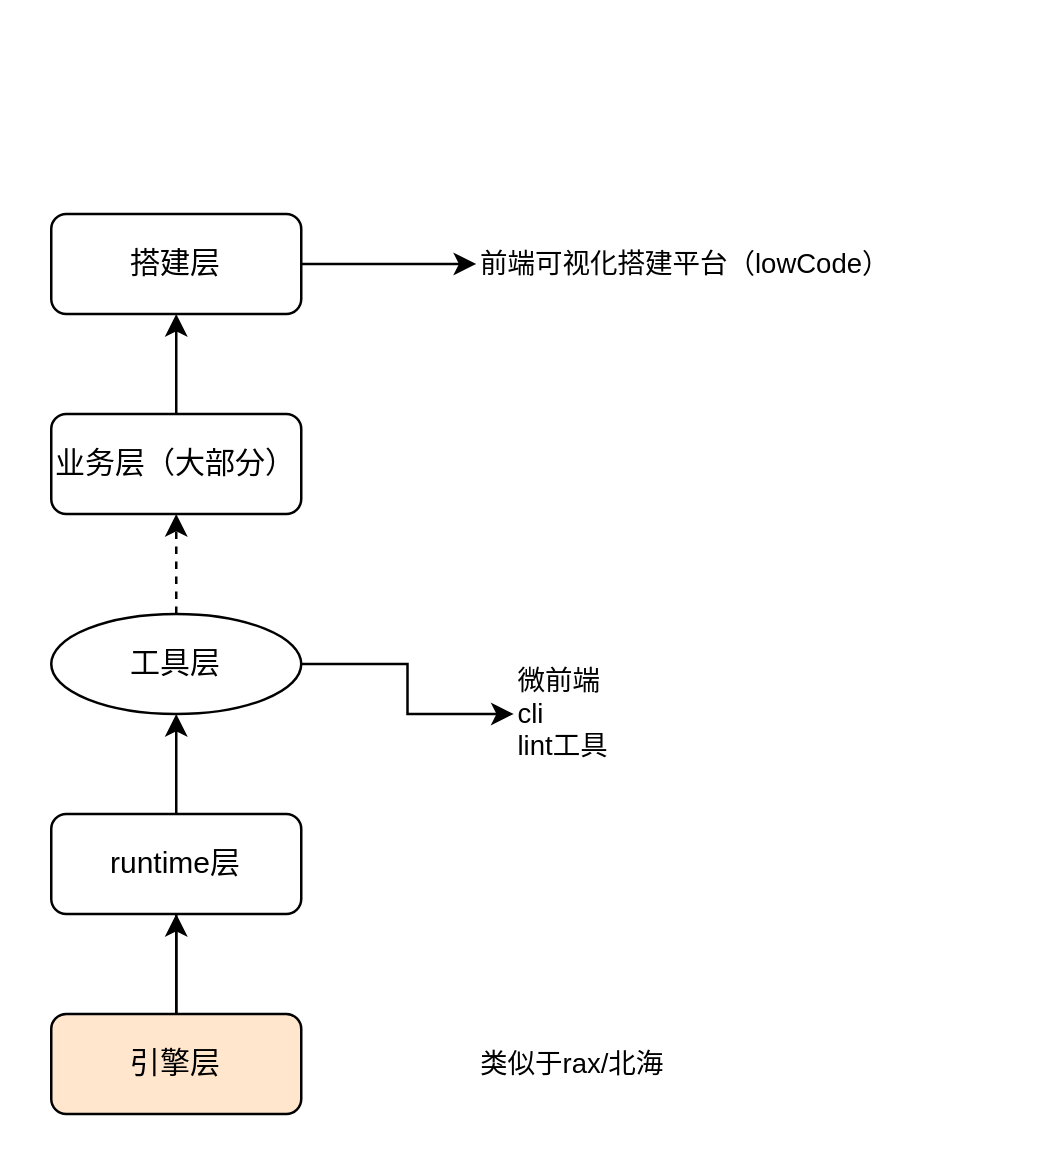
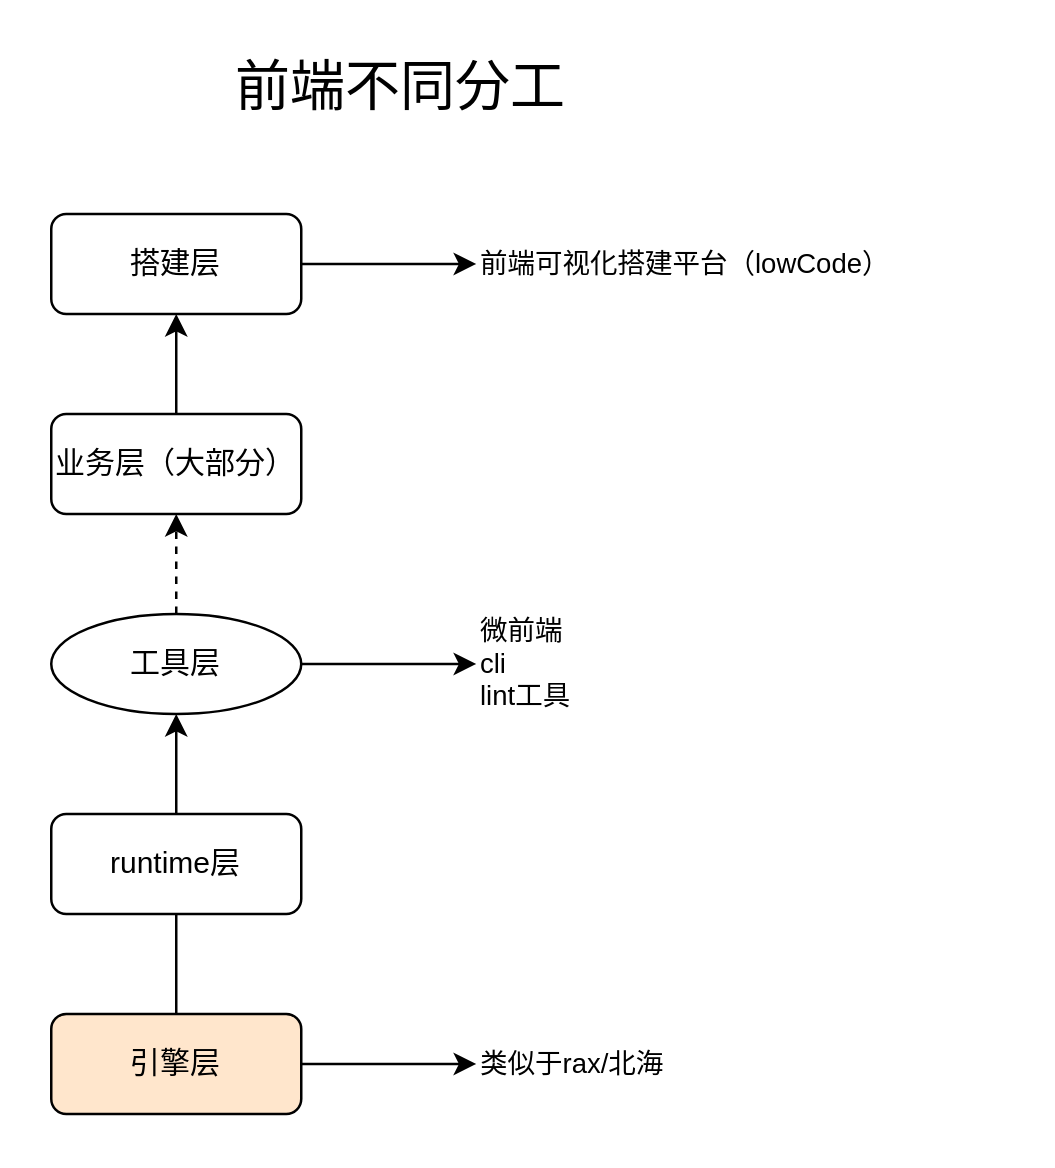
node "前端不同分工": added
node "微前端 cli lint工具": moved (589, 714) -> (551, 664)
edge "引擎层" -> "runtime层": now "引擎层" -> "类似于rax/北海"
